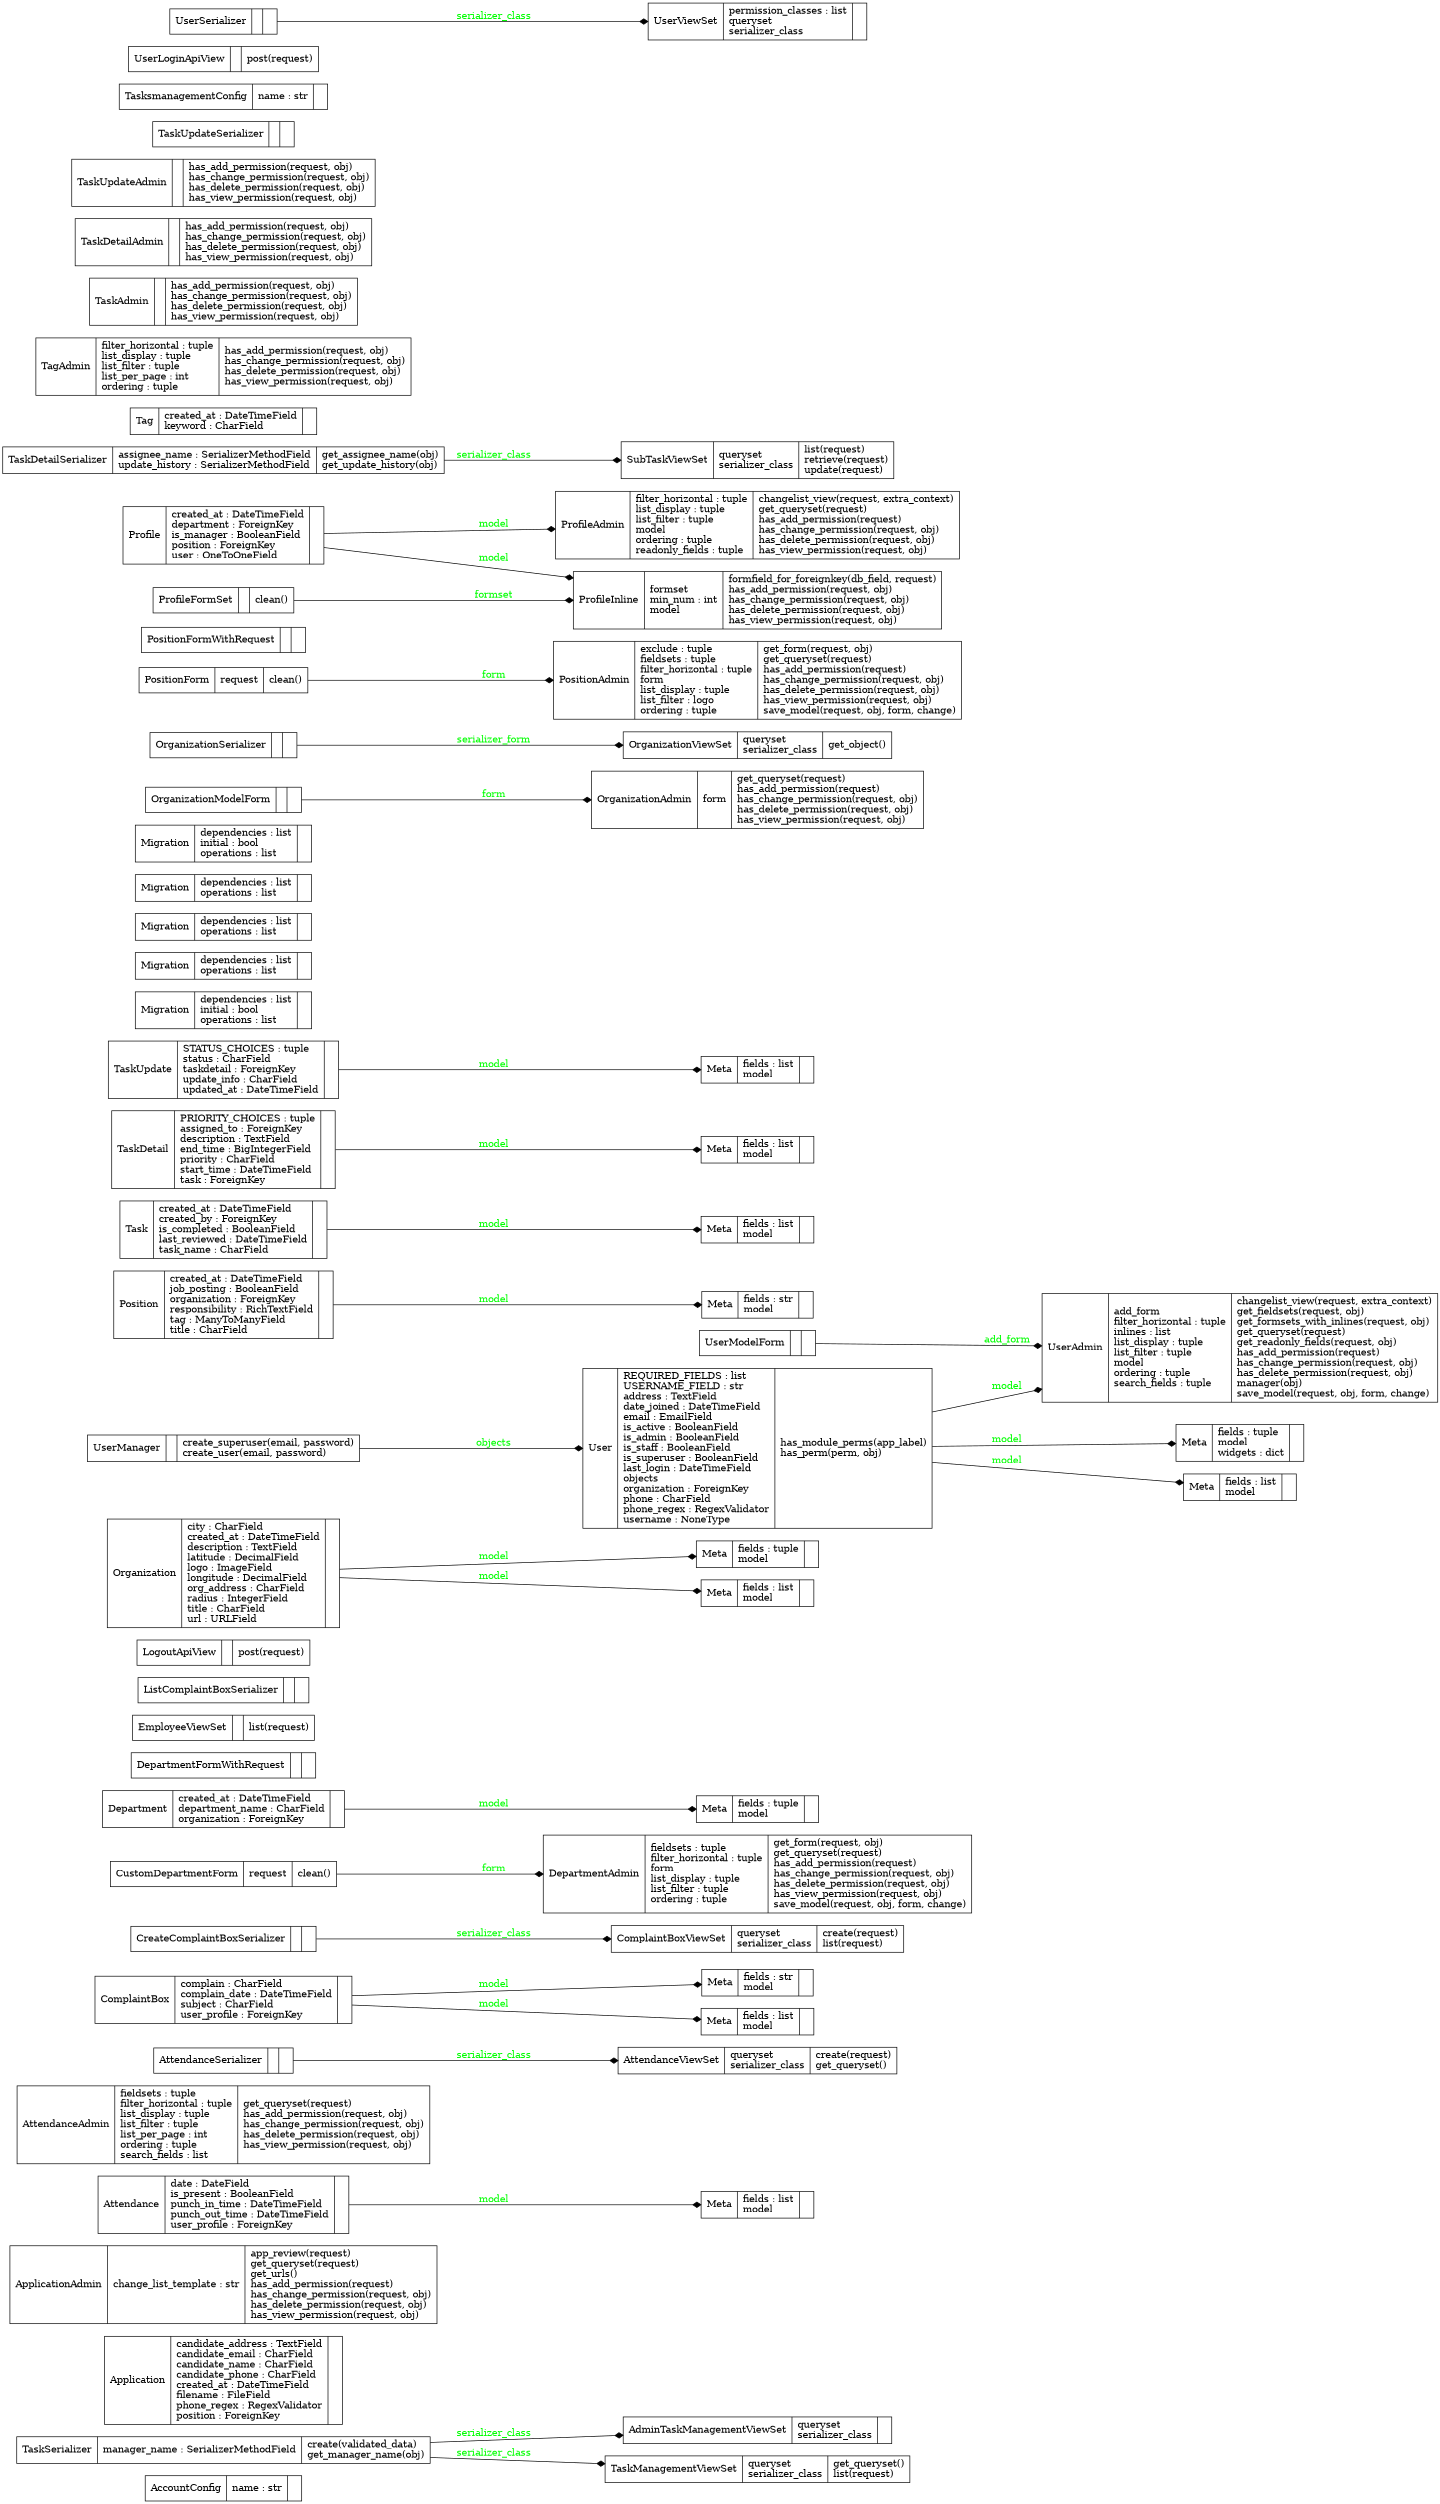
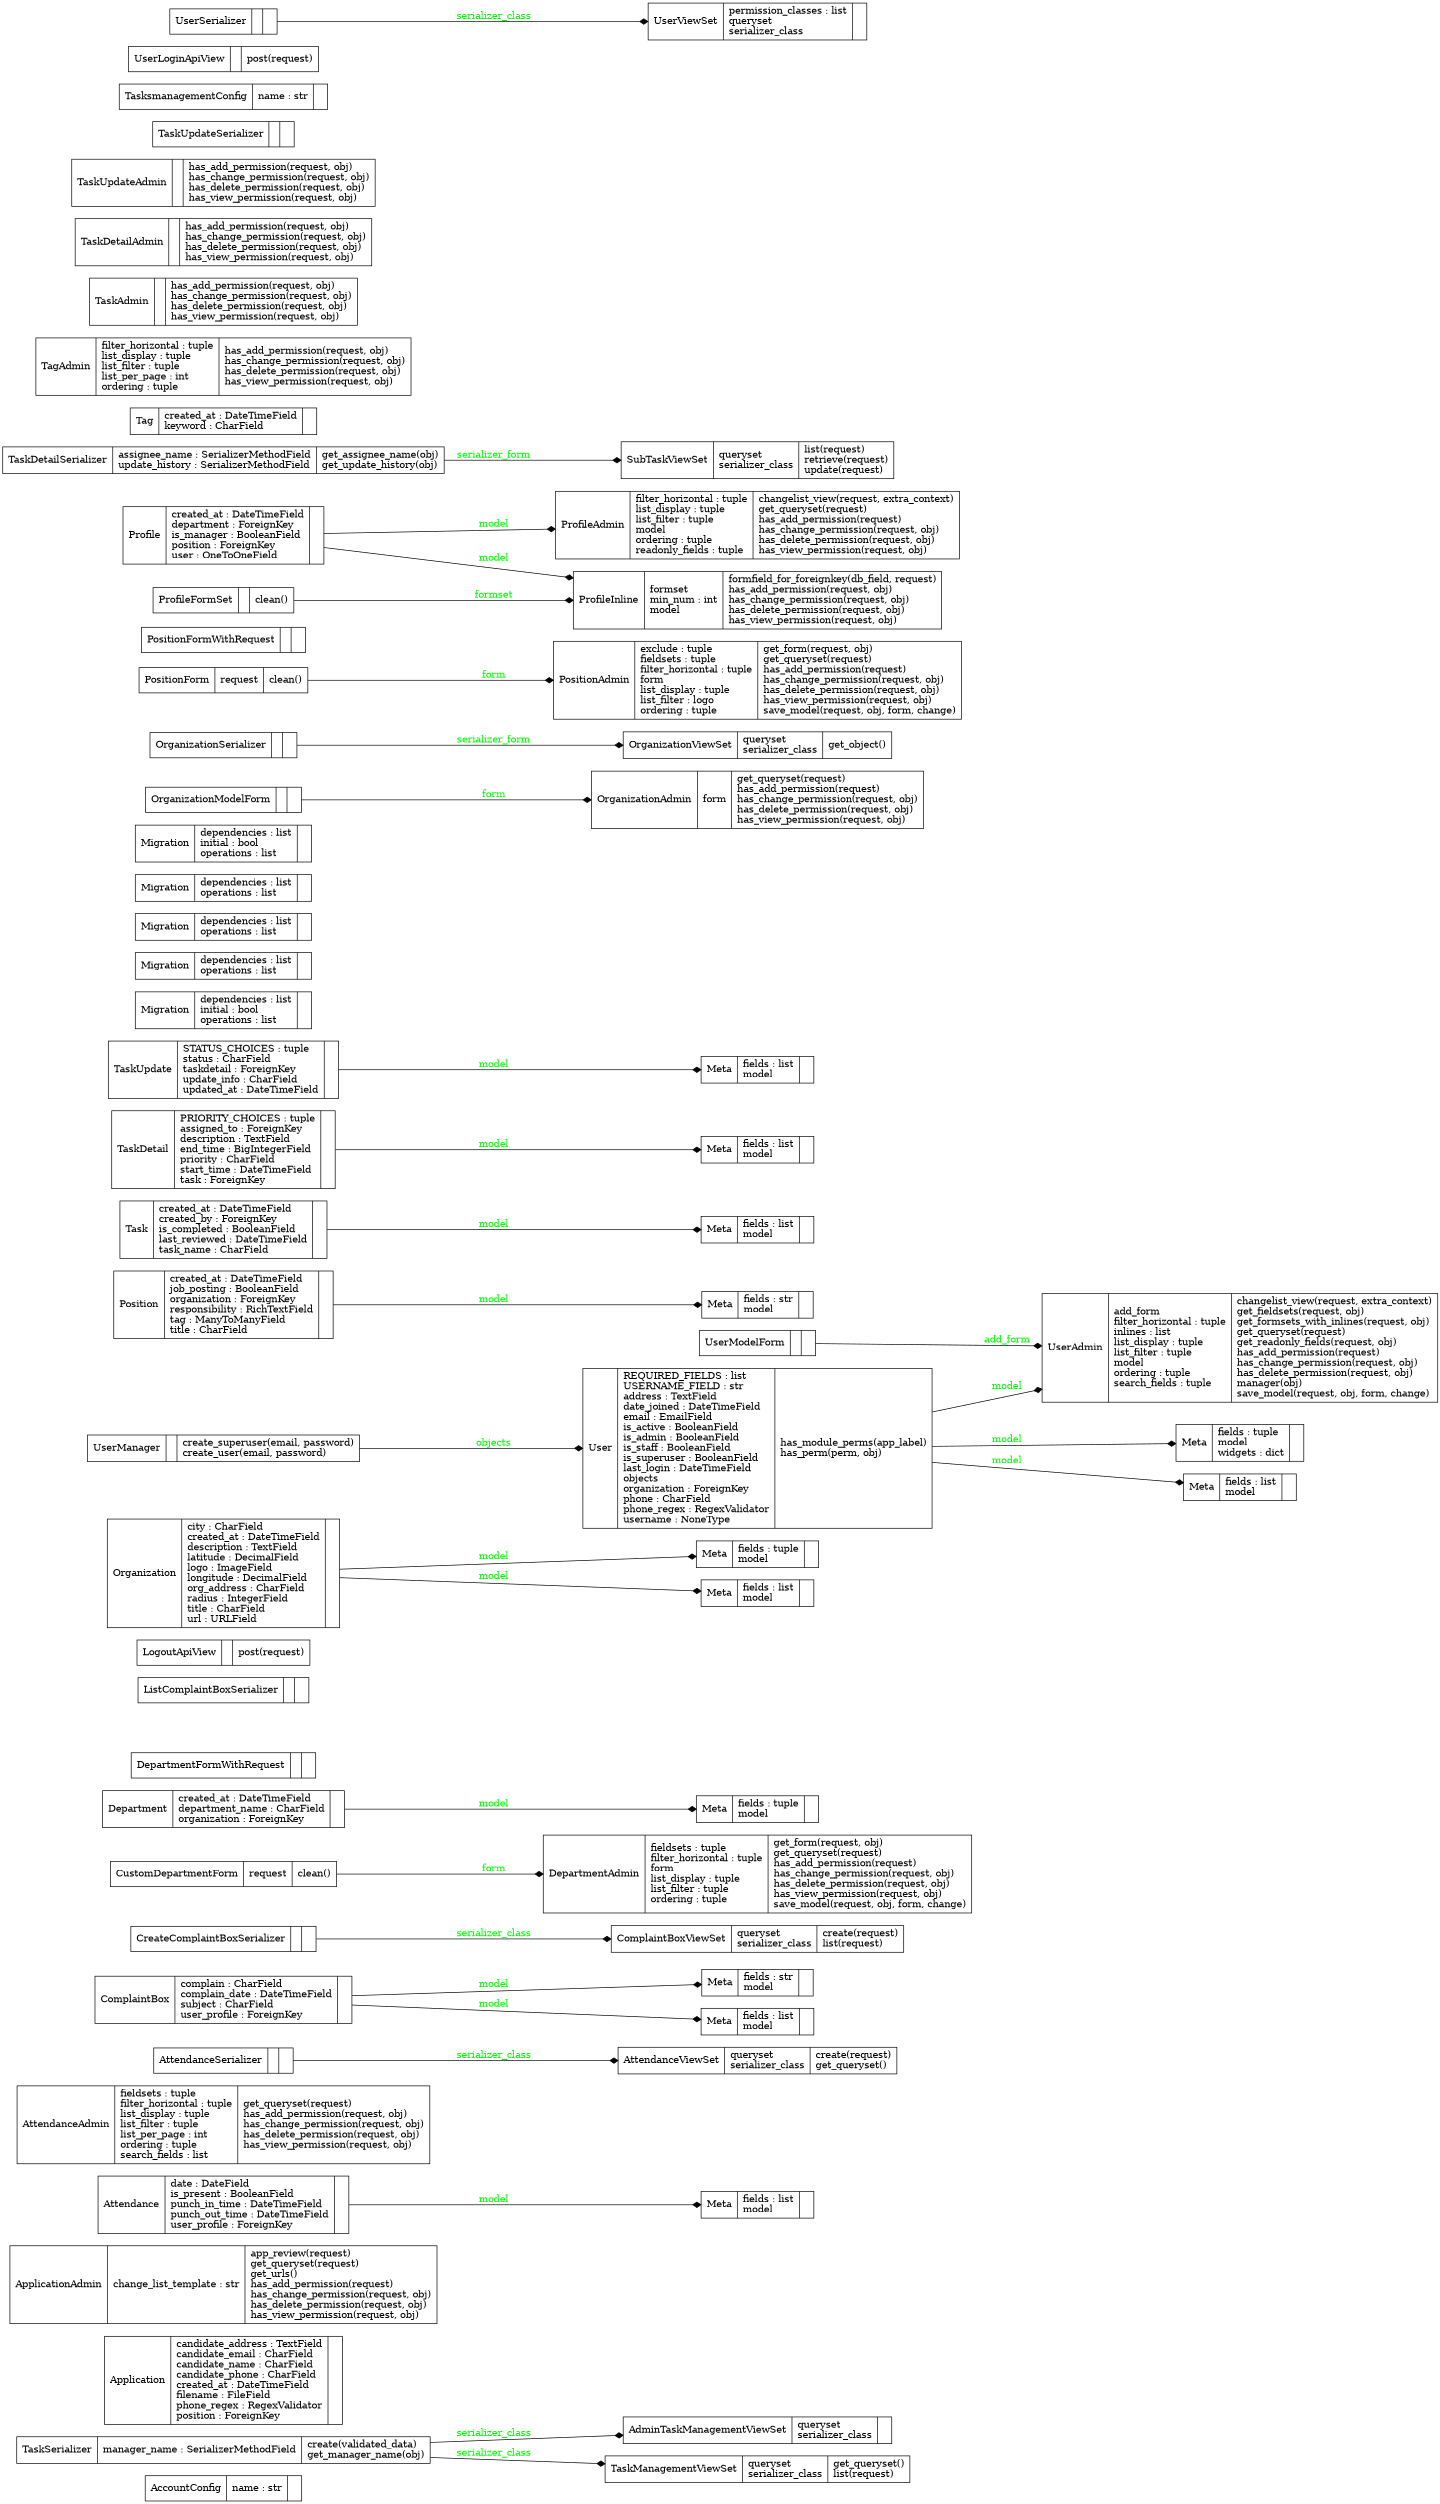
edge "TaskDetailSerializer" -> "SubTaskViewSet": label "serializer_class" -> "serializer_form"
node "EmployeeViewSet": removed
